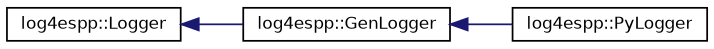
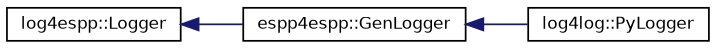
node "log4espp::GenLogger": label "log4espp::GenLogger" -> "espp4espp::GenLogger"
node "log4espp::PyLogger": label "log4espp::PyLogger" -> "log4log::PyLogger"
